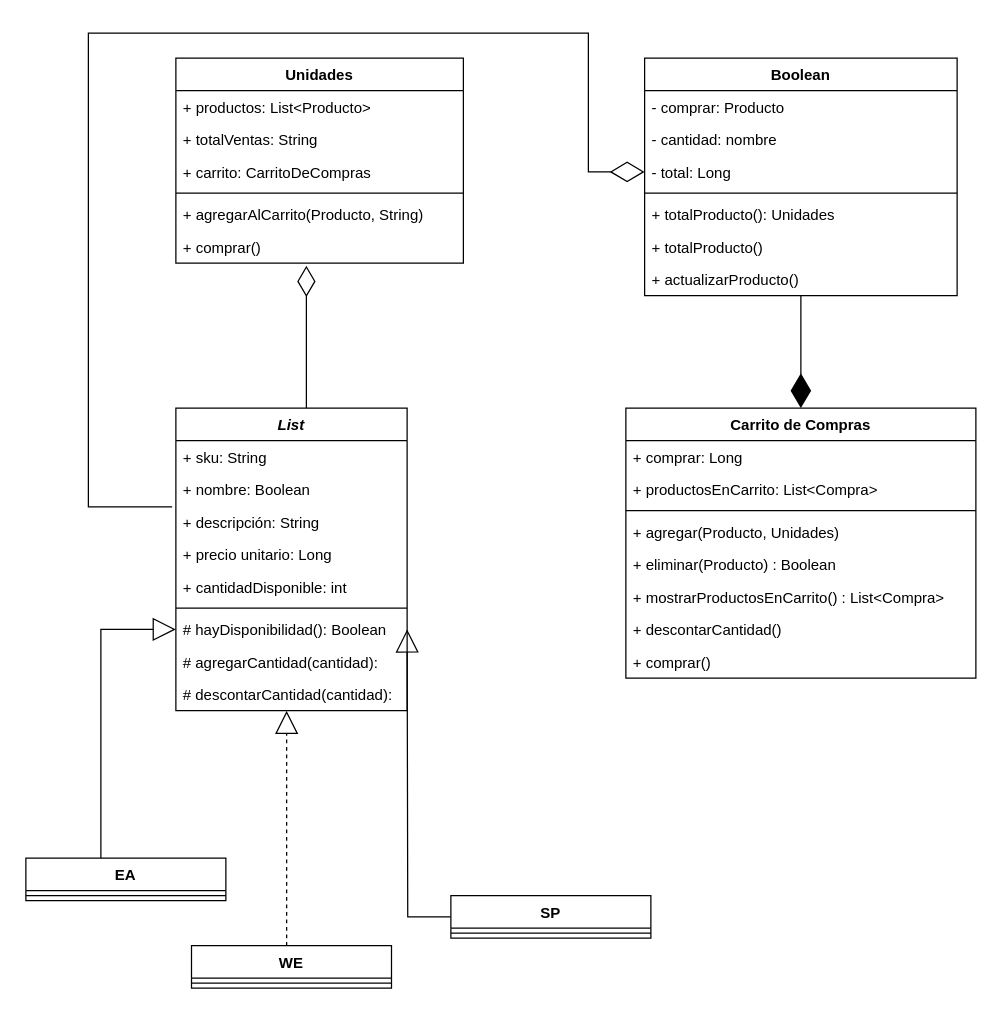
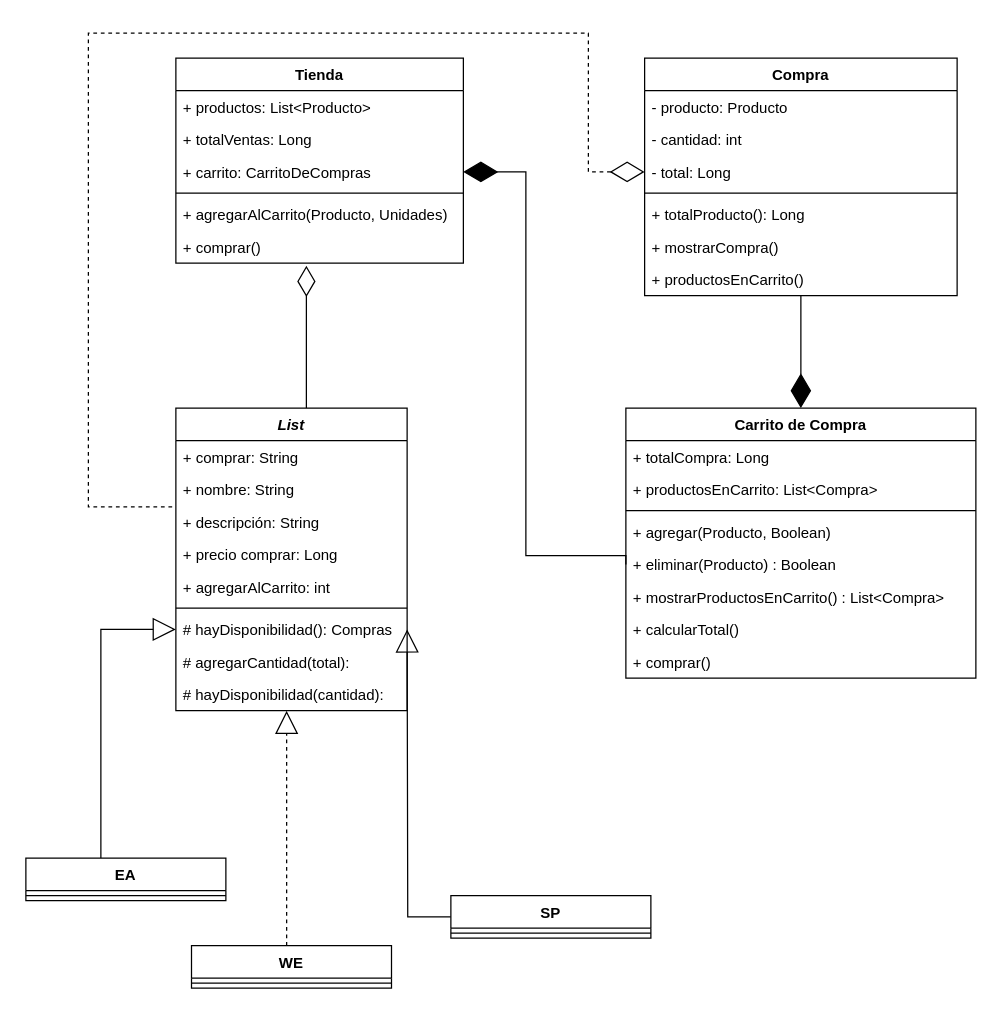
edge "+ descripción: String" -> "- total: Long": style solid -> dashed
node "Unidades": label "Unidades" -> "Tienda"
node "Boolean": label "Boolean" -> "Compra"
node "- comprar: Producto": label "- comprar: Producto" -> "- producto: Producto"
node "+ totalVentas: String": label "+ totalVentas: String" -> "+ totalVentas: Long"
node "- cantidad: nombre": label "- cantidad: nombre" -> "- cantidad: int"
node "+ agregarAlCarrito(Producto, String)": label "+ agregarAlCarrito(Producto, String)" -> "+ agregarAlCarrito(Producto, Unidades)"
node "+ totalProducto(): Unidades": label "+ totalProducto(): Unidades" -> "+ totalProducto(): Long"
node "+ totalProducto()": label "+ totalProducto()" -> "+ mostrarCompra()"
node "+ actualizarProducto()": label "+ actualizarProducto()" -> "+ productosEnCarrito()"
edge "+ eliminar(Producto) : Boolean" -> "+ carrito: CarritoDeCompras": added
node "Carrito de Compras": label "Carrito de Compras" -> "Carrito de Compra"
node "+ sku: String": label "+ sku: String" -> "+ comprar: String"
node "+ comprar: Long": label "+ comprar: Long" -> "+ totalCompra: Long"
node "+ nombre: Boolean": label "+ nombre: Boolean" -> "+ nombre: String"
node "+ agregar(Producto, Unidades)": label "+ agregar(Producto, Unidades)" -> "+ agregar(Producto, Boolean)"
node "+ precio unitario: Long": label "+ precio unitario: Long" -> "+ precio comprar: Long"
node "+ cantidadDisponible: int": label "+ cantidadDisponible: int" -> "+ agregarAlCarrito: int"
node "# hayDisponibilidad(): Boolean": label "# hayDisponibilidad(): Boolean" -> "# hayDisponibilidad(): Compras"
node "+ descontarCantidad()": label "+ descontarCantidad()" -> "+ calcularTotal()"
node "# agregarCantidad(cantidad):": label "# agregarCantidad(cantidad):" -> "# agregarCantidad(total):"
node "# descontarCantidad(cantidad):": label "# descontarCantidad(cantidad):" -> "# hayDisponibilidad(cantidad):"
